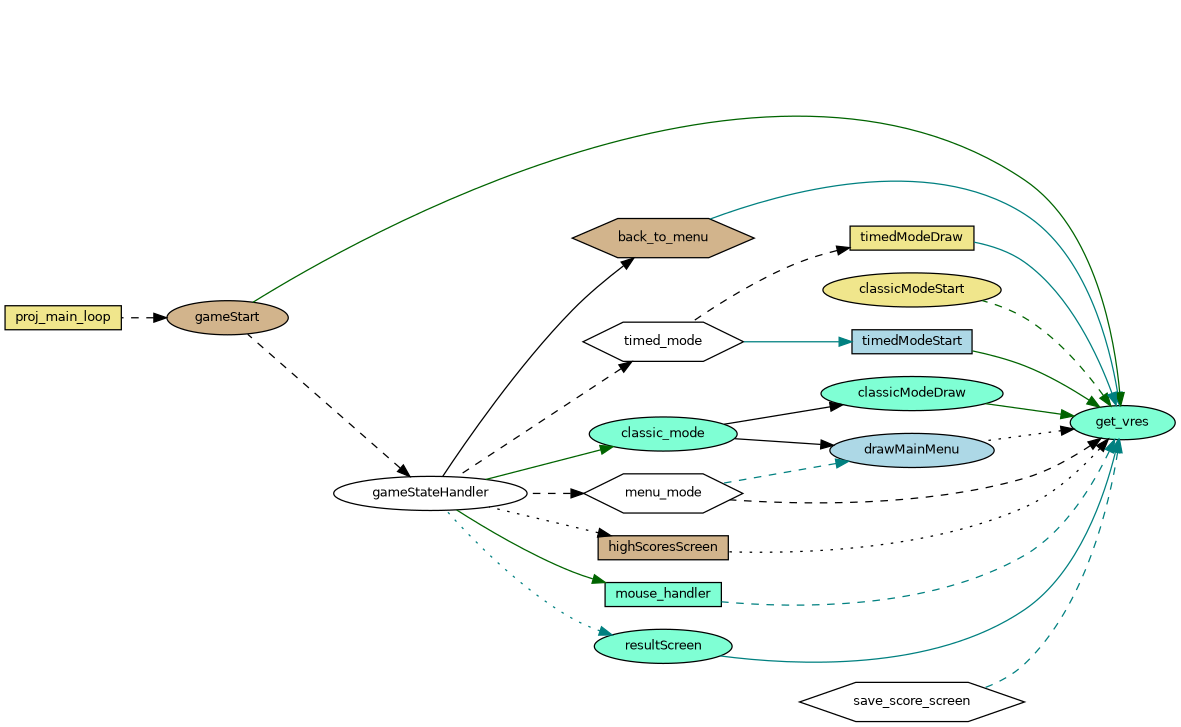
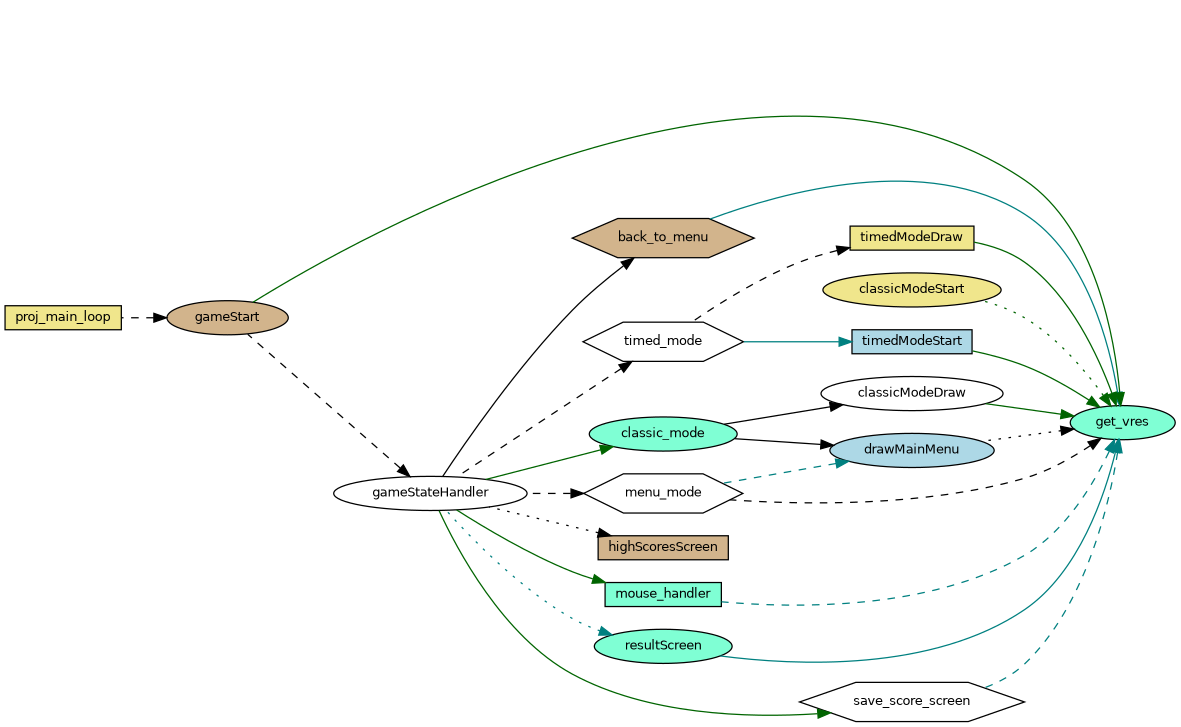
edge "timedModeDraw" -> "get_vres": color teal -> darkgreen
edge "classicModeStart" -> "get_vres": style dashed -> dotted
node "classicModeDraw": fillcolor aquamarine -> white
edge "highScoresScreen" -> "get_vres": removed
edge "gameStateHandler" -> "save_score_screen": added
